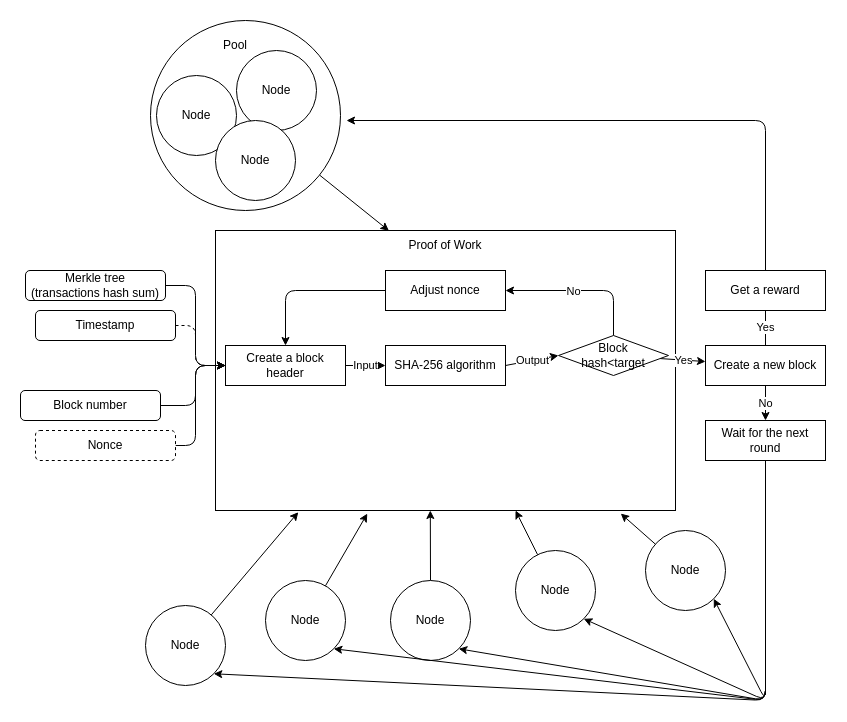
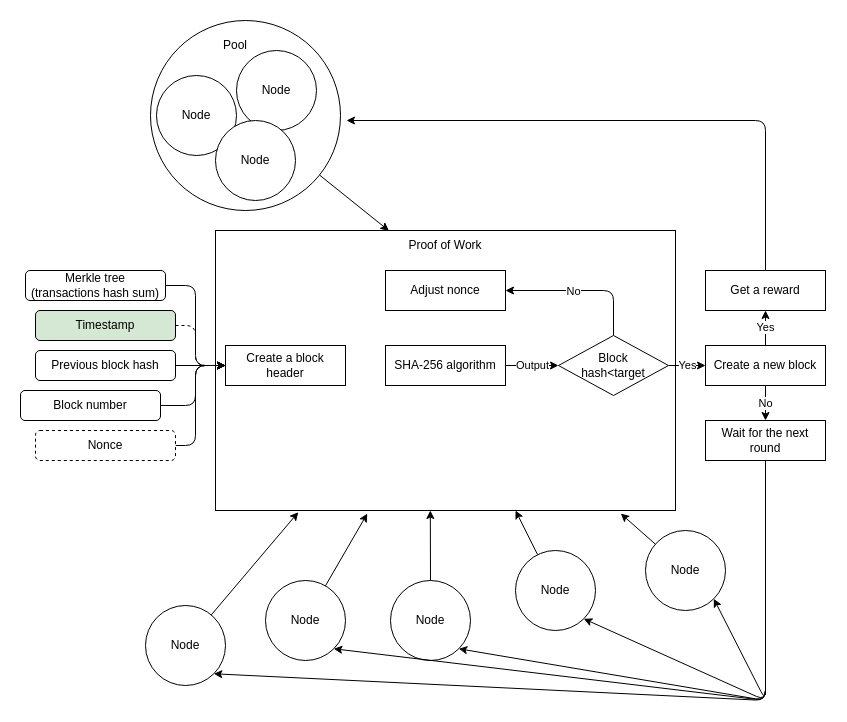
edge "Adjust nonce" -> "Create a block header": removed
edge "Get a reward" -- "Create a new block": arrowhead none -> classic
node "Timestamp": fillcolor #ffffff -> #d5e8d4
node "Block hash<target": size 110x40 -> 110x60
node "Previous block hash": added
edge "Previous block hash" -> "Create a block header": added
edge "Create a block header" -> "SHA-256 algorithm": removed, label "Input"
